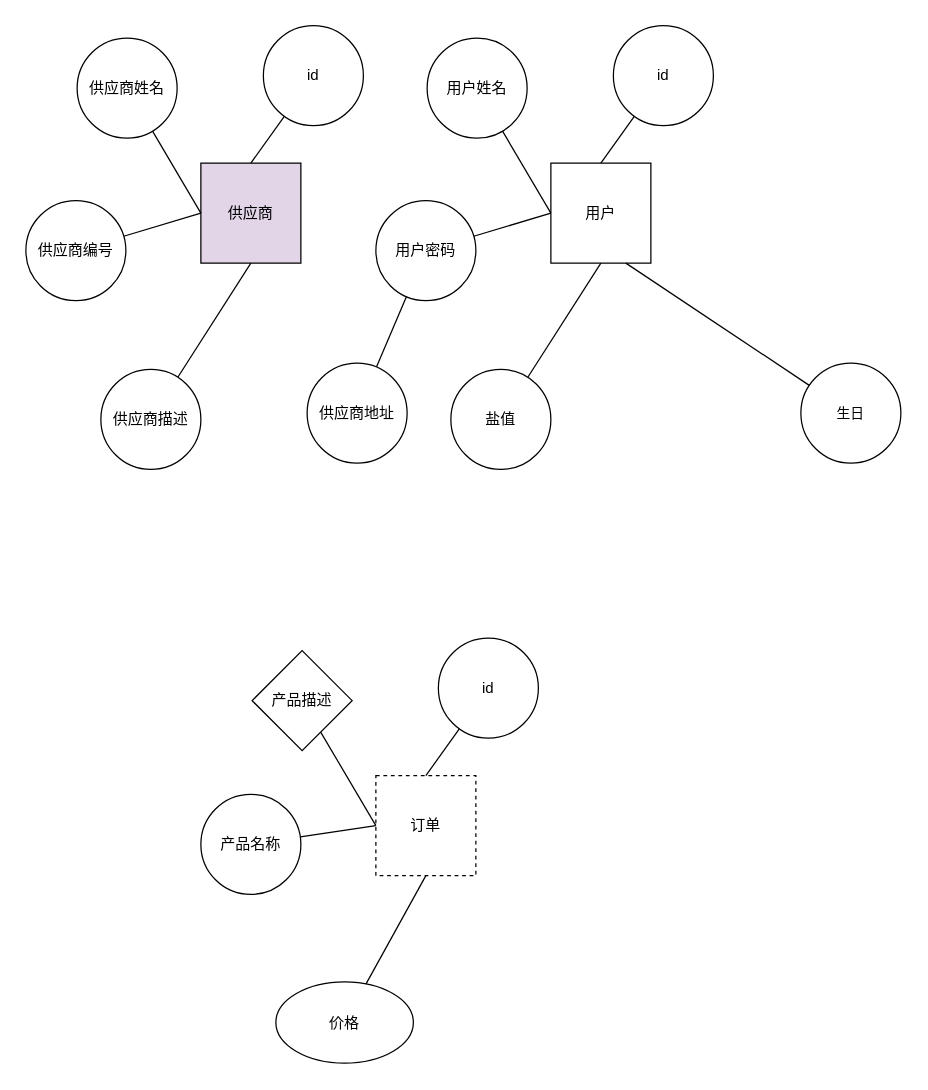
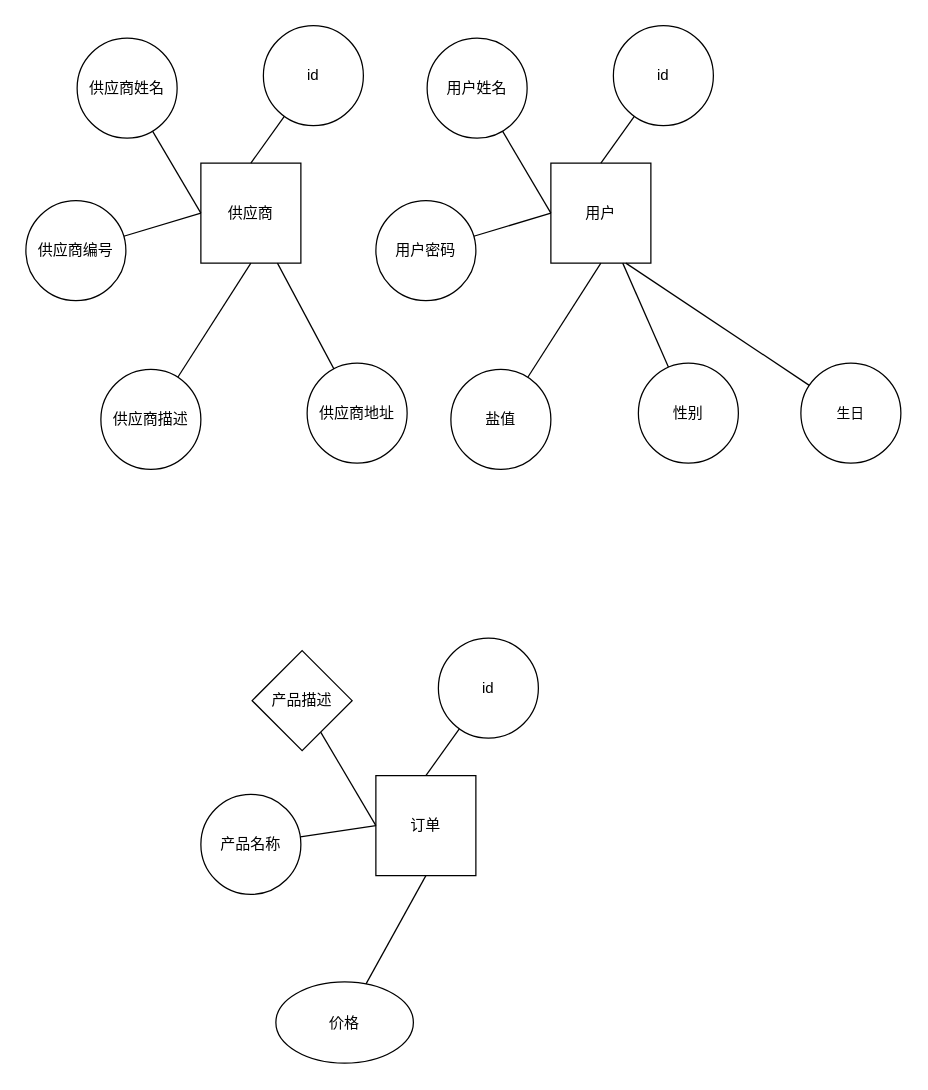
node "供应商": fillcolor #e1d5e7 -> #ffffff
edge "用户" -- "性别": added
edge "用户密码" -- "供应商地址": now "供应商" -- "供应商地址"
node "性别": added
node "订单": style dashed -> solid
